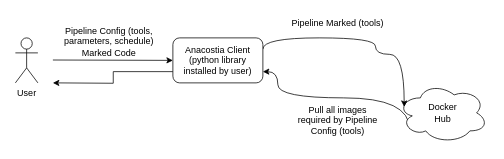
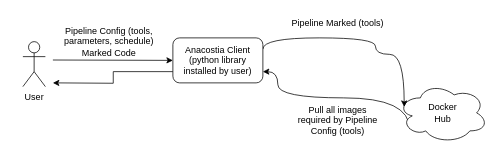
node "User": moved (27, 60) -> (34, 64)
